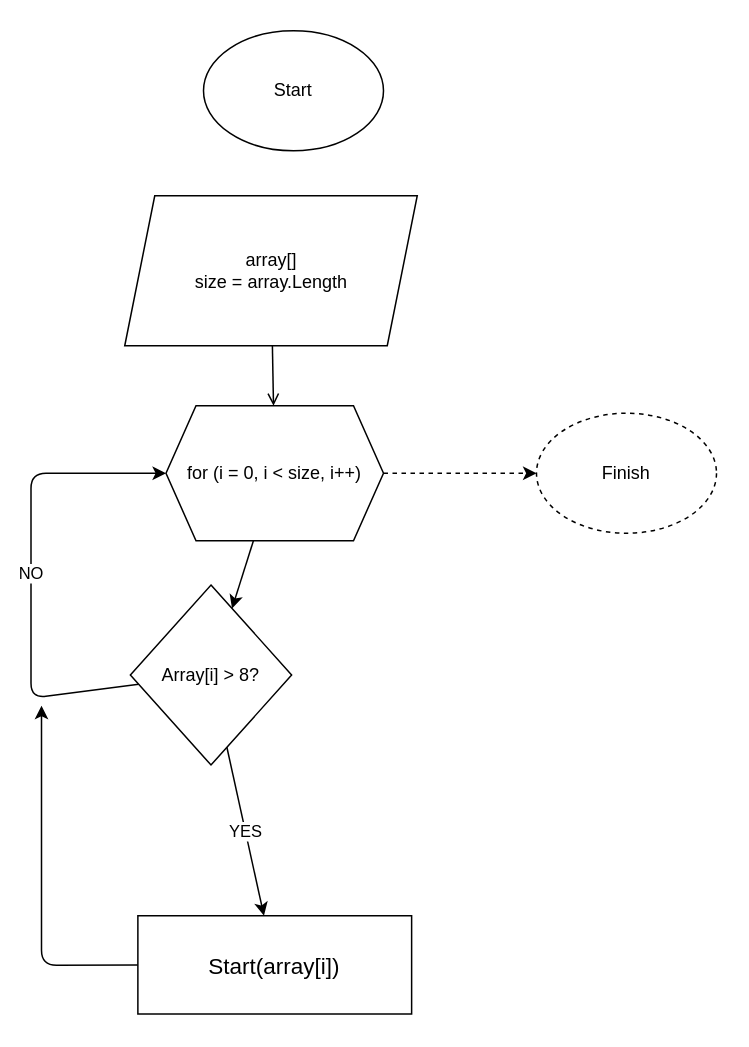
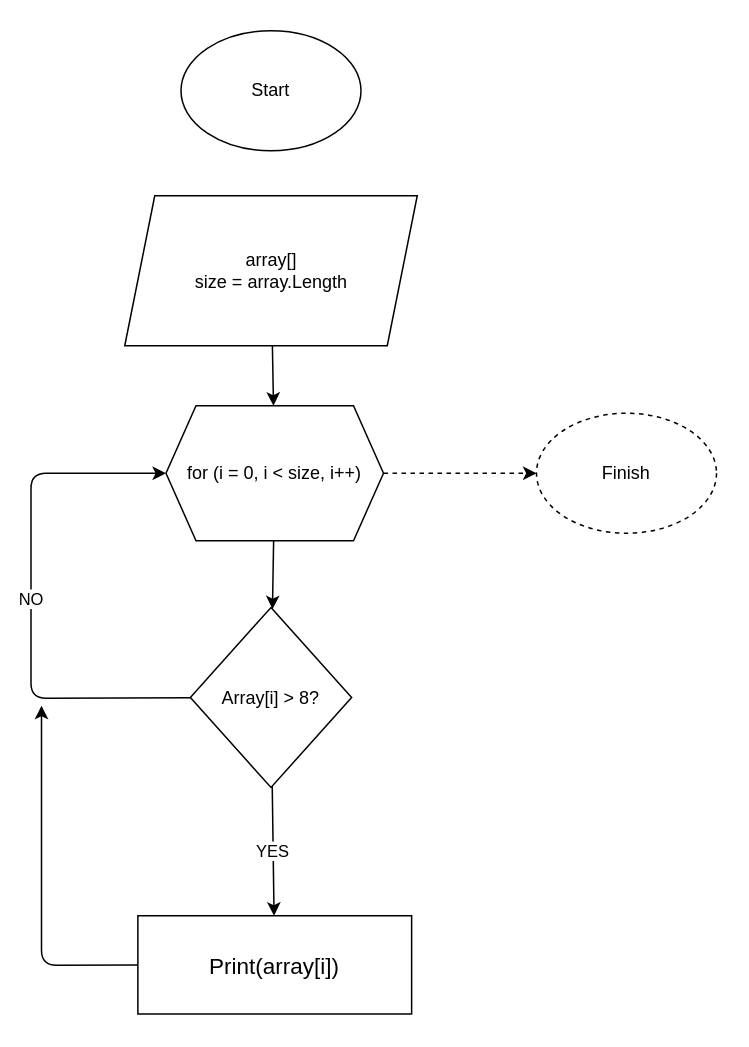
node "Start": moved (293, 91) -> (271, 91)
edge "array[] size = array.Length" -> "for (i = 0, i < size, i++)": arrowhead open -> classic
node "Array[i] > 8?": moved (211, 675) -> (271, 698)
node "Start(array[i])": label "Start(array[i])" -> "Print(array[i])"
